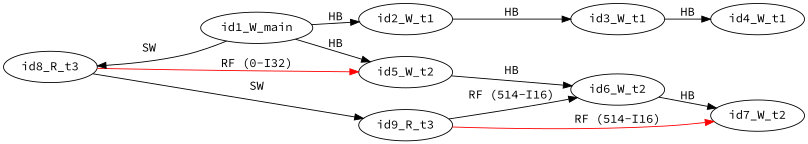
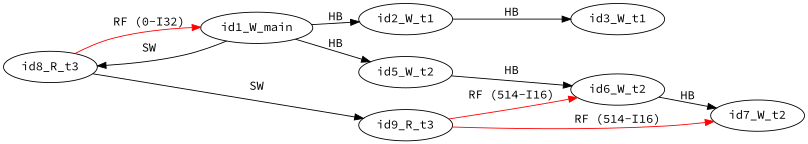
node "id4_W_t1": removed
edge "id8_R_t3" -> "id5_W_t2": now "id8_R_t3" -> "id1_W_main"
edge "id9_R_t3" -> "id6_W_t2": color black -> red
